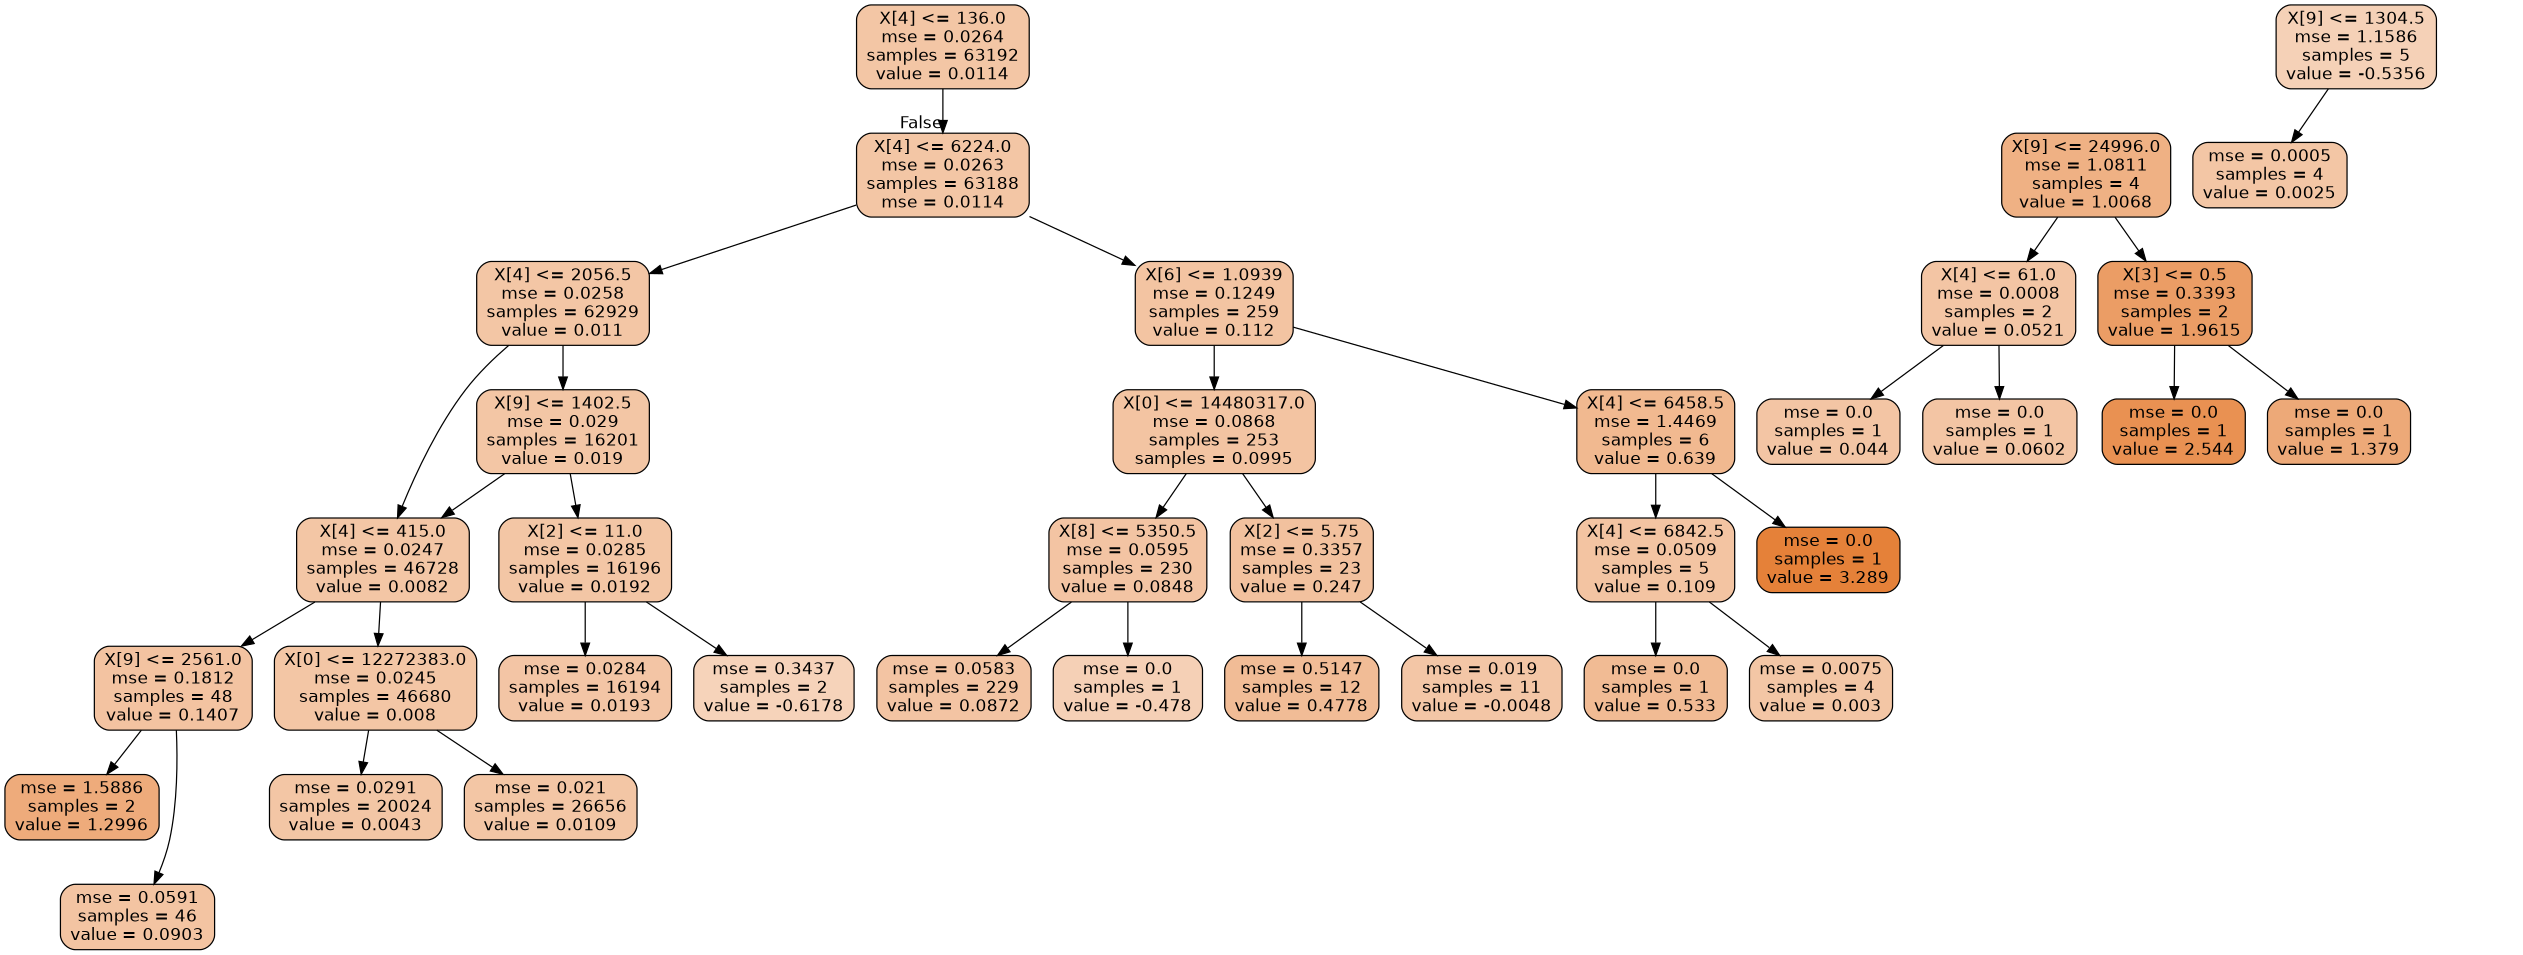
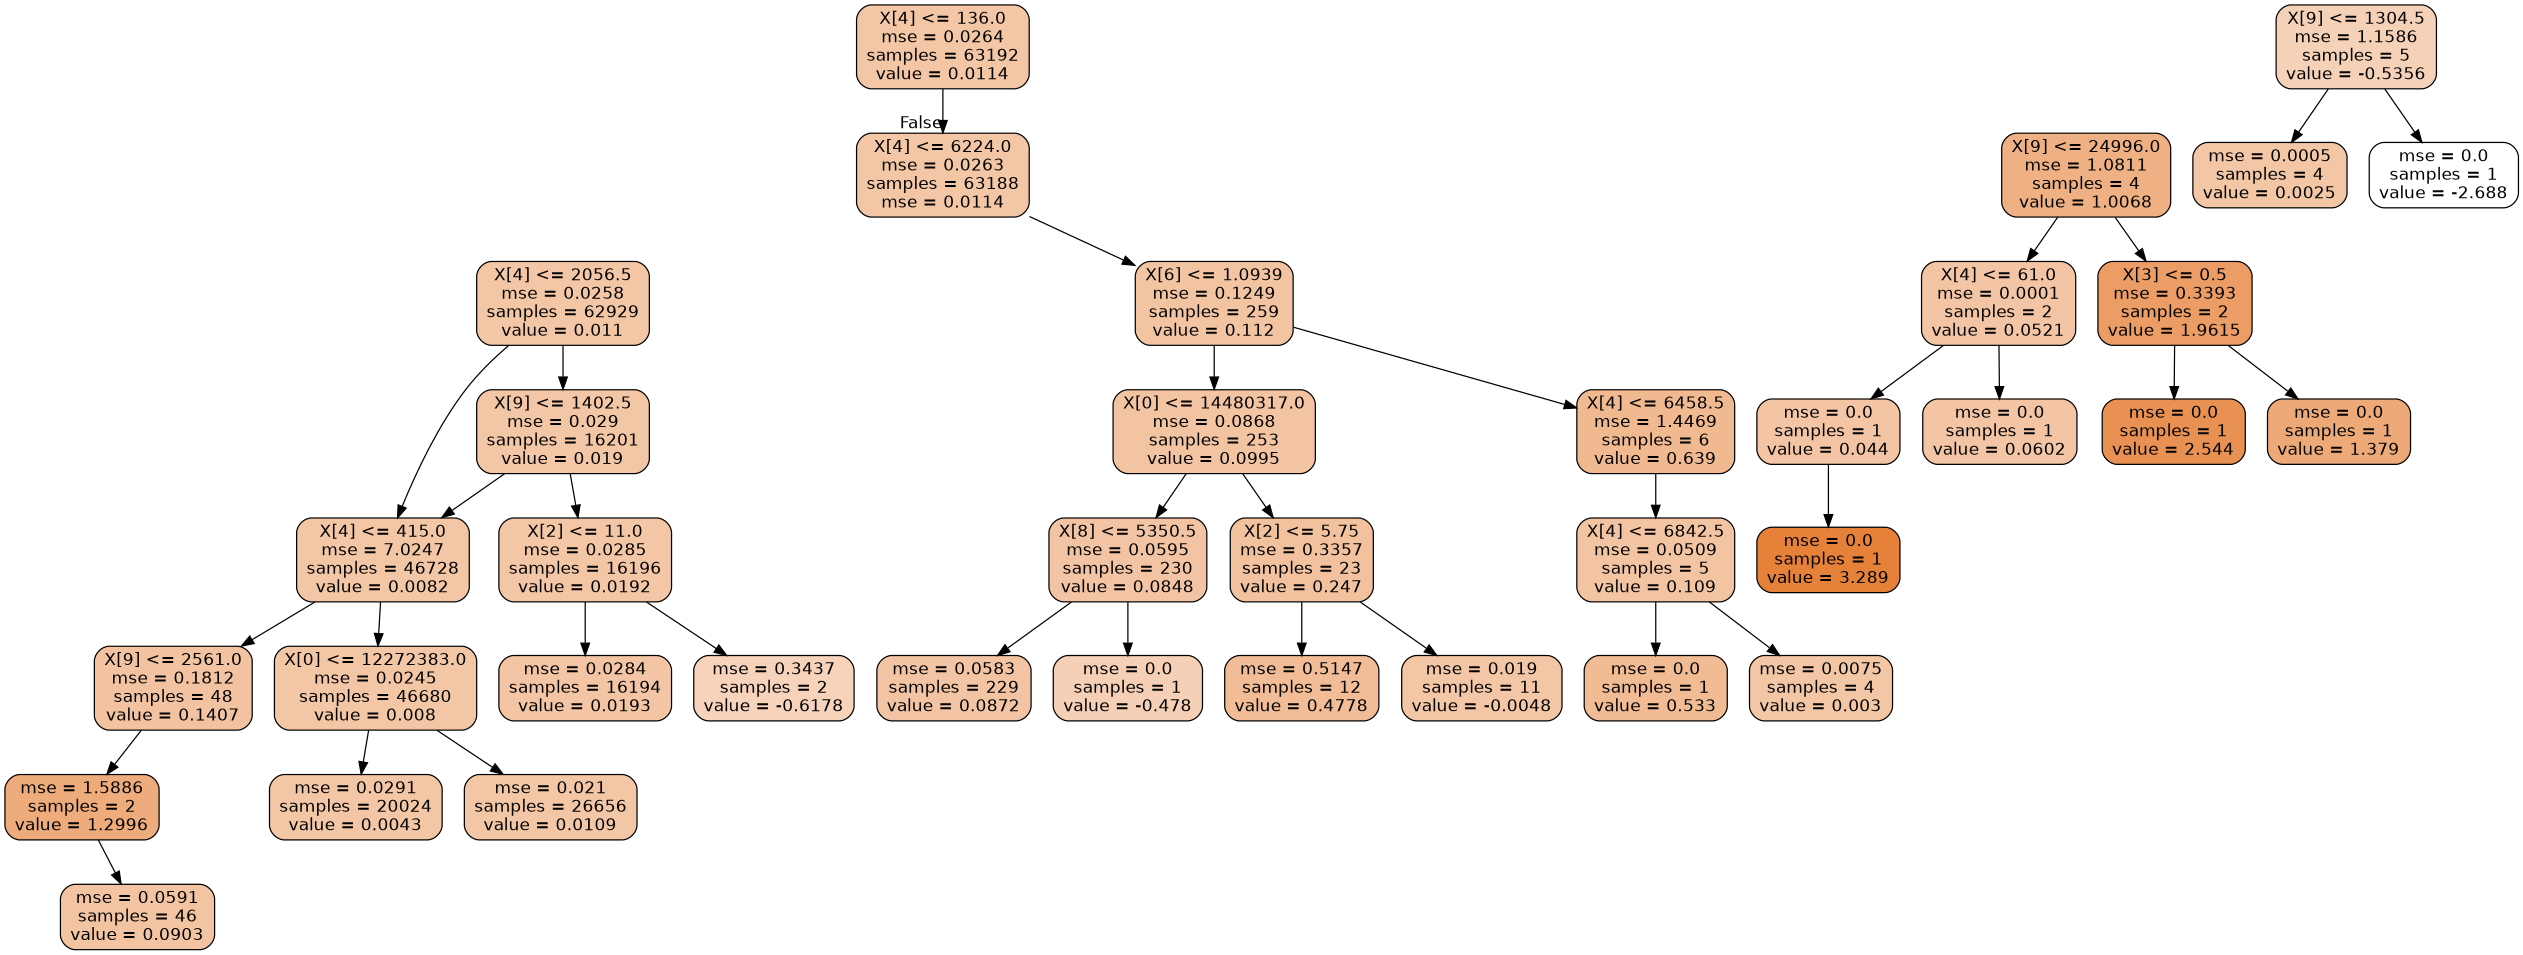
node "mse = 0.0 samples = 1 value = -2.688": added
edge "X[4] <= 6224.0 mse = 0.0263 samples = 63188 mse = 0.0114" -> "X[4] <= 2056.5 mse = 0.0258 samples = 62929 value = 0.011": removed
node "X[4] <= 61.0 mse = 0.0008 samples = 2 value = 0.0521": label "X[4] <= 61.0 mse = 0.0008 samples = 2 value = 0.0521" -> "X[4] <= 61.0 mse = 0.0001 samples = 2 value = 0.0521"
node "X[0] <= 14480317.0 mse = 0.0868 samples = 253 samples = 0.0995": label "X[0] <= 14480317.0 mse = 0.0868 samples = 253 samples = 0.0995" -> "X[0] <= 14480317.0 mse = 0.0868 samples = 253 value = 0.0995"
edge "X[4] <= 6458.5 mse = 1.4469 samples = 6 value = 0.639" -> "mse = 0.0 samples = 1 value = 3.289": now "mse = 0.0 samples = 1 value = 0.044" -> "mse = 0.0 samples = 1 value = 3.289"
node "X[4] <= 415.0 mse = 0.0247 samples = 46728 value = 0.0082": label "X[4] <= 415.0 mse = 0.0247 samples = 46728 value = 0.0082" -> "X[4] <= 415.0 mse = 7.0247 samples = 46728 value = 0.0082"
edge "X[9] <= 2561.0 mse = 0.1812 samples = 48 value = 0.1407" -> "mse = 0.0591 samples = 46 value = 0.0903": now "mse = 1.5886 samples = 2 value = 1.2996" -> "mse = 0.0591 samples = 46 value = 0.0903"
